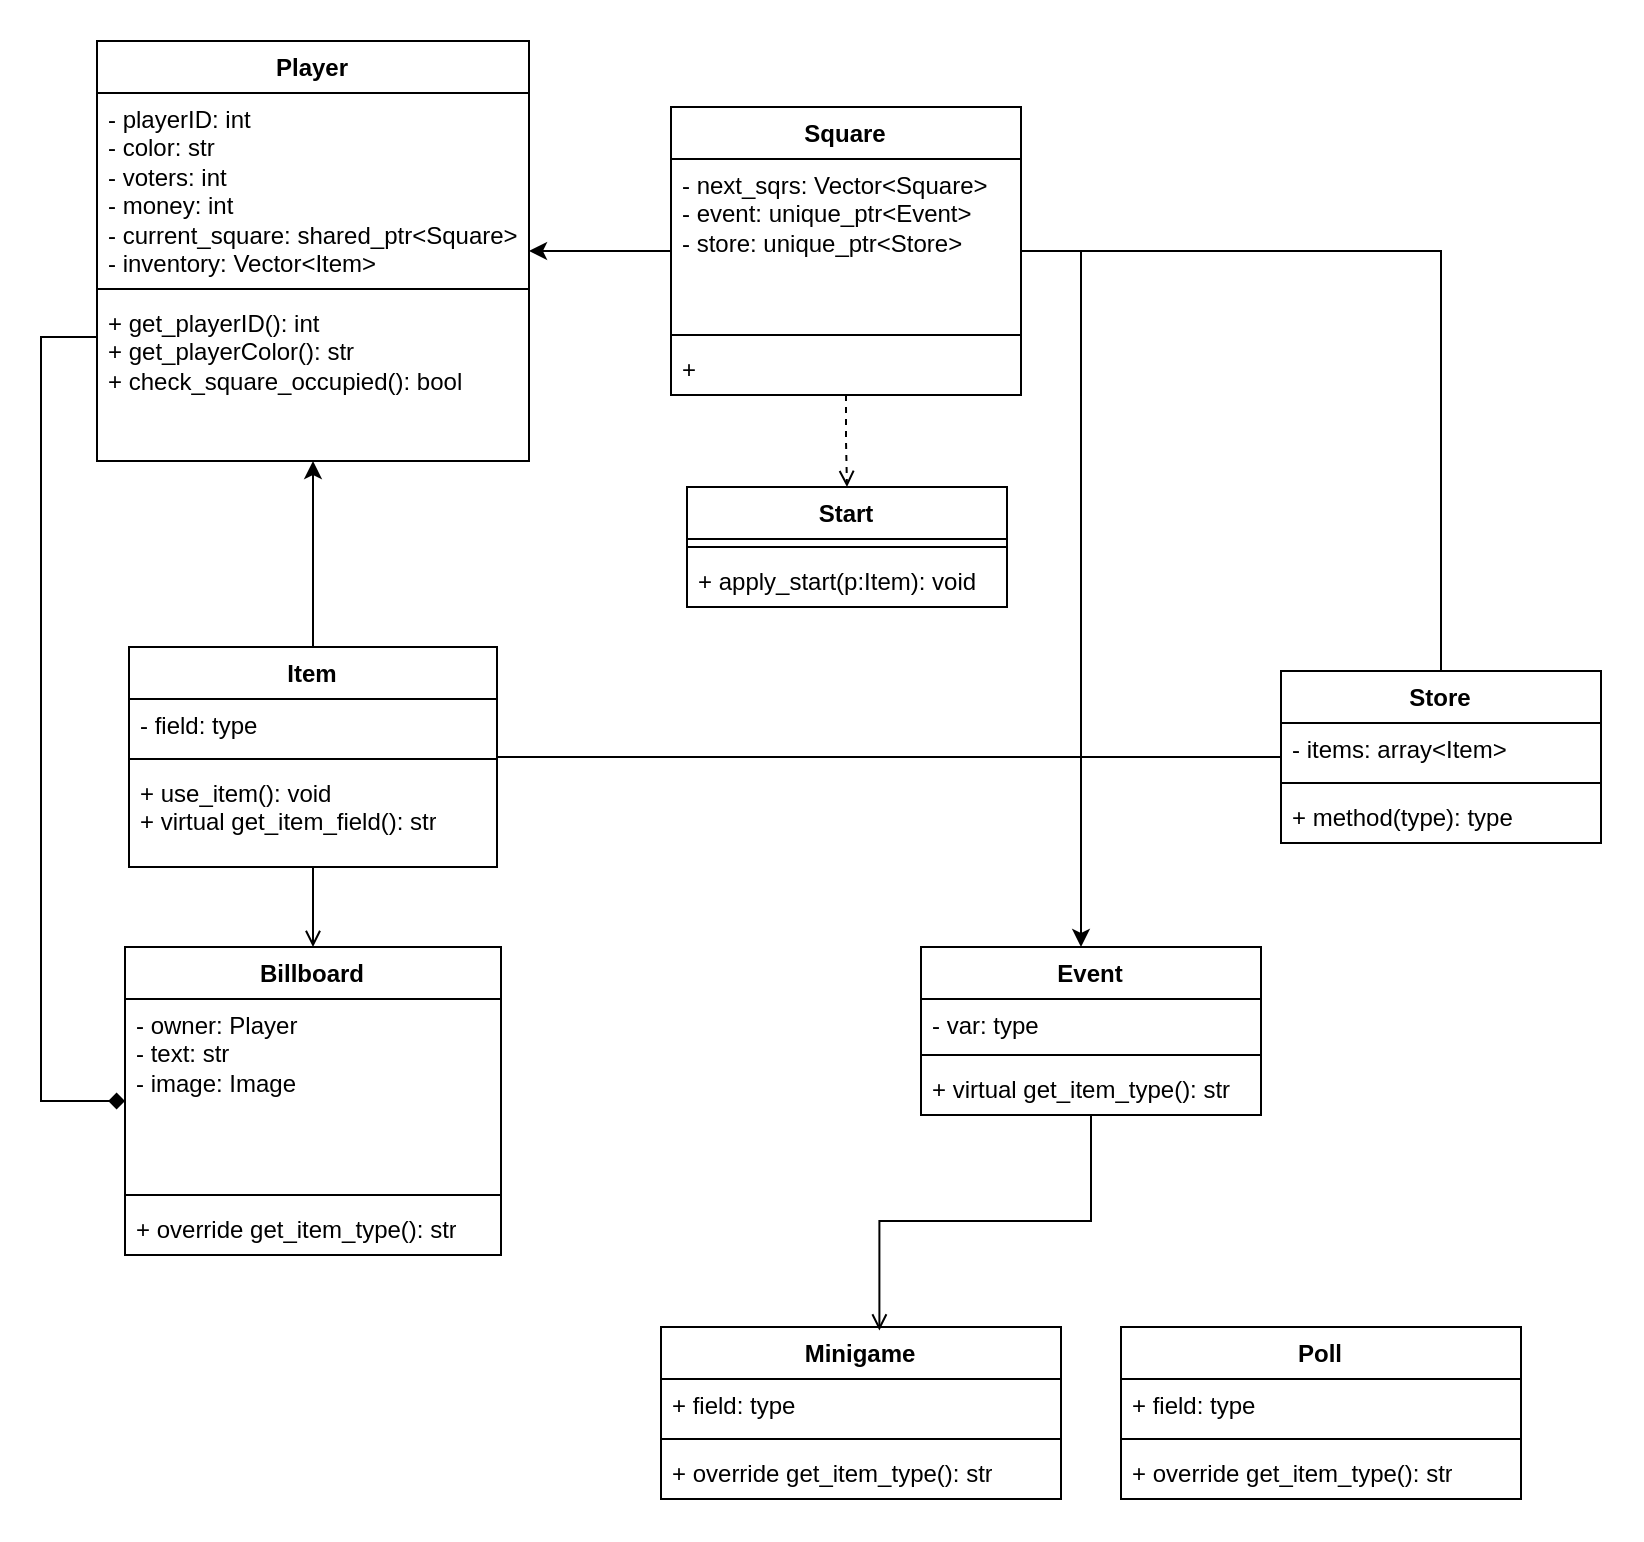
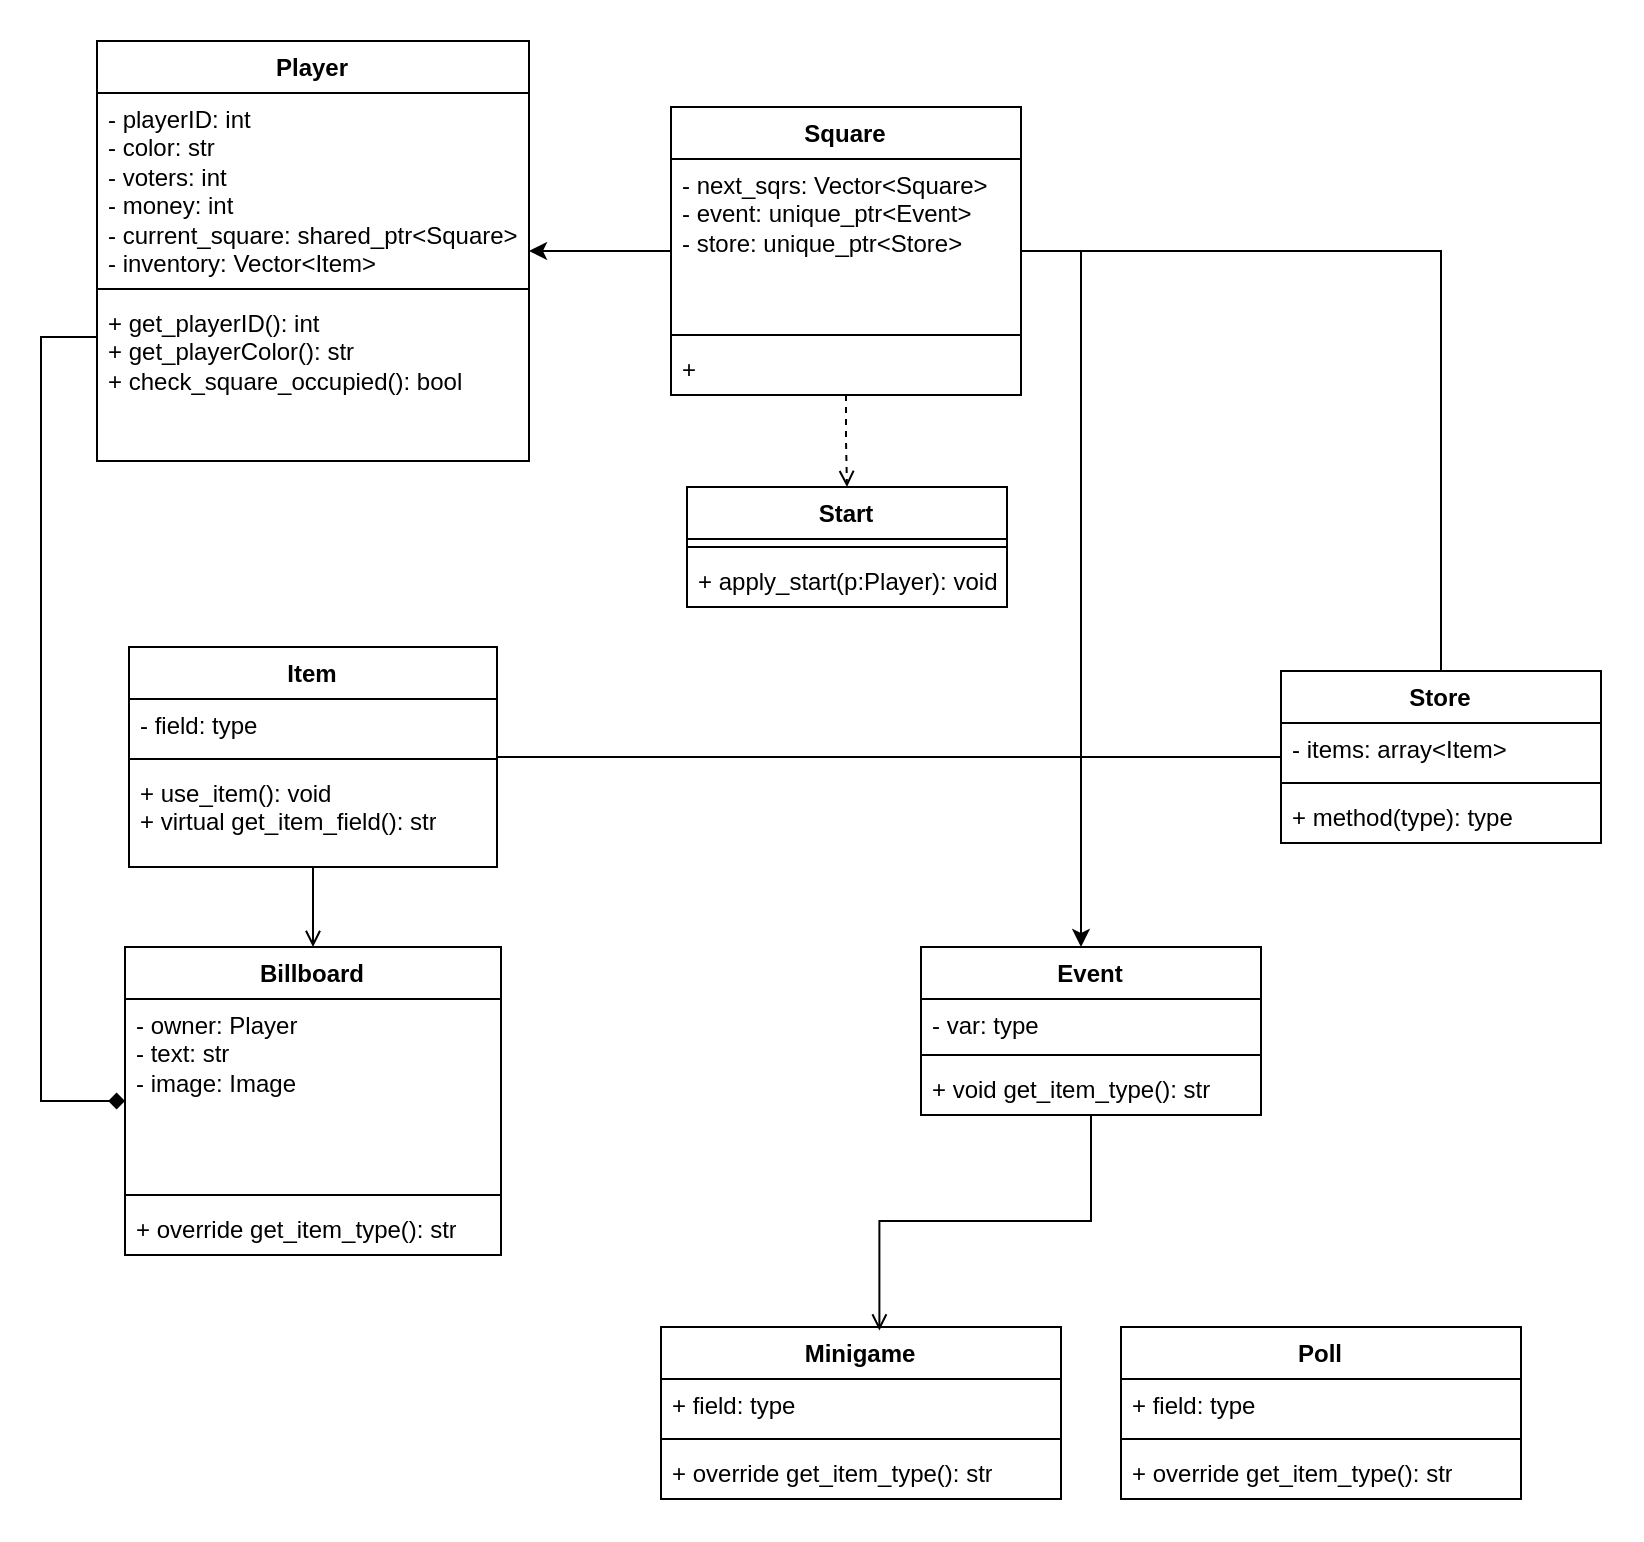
edge "Item" -> "Player": removed
node "+ apply_start(p:Item): void": label "+ apply_start(p:Item): void" -> "+ apply_start(p:Player): void"
node "+ virtual get_item_type(): str": label "+ virtual get_item_type(): str" -> "+ void get_item_type(): str"
